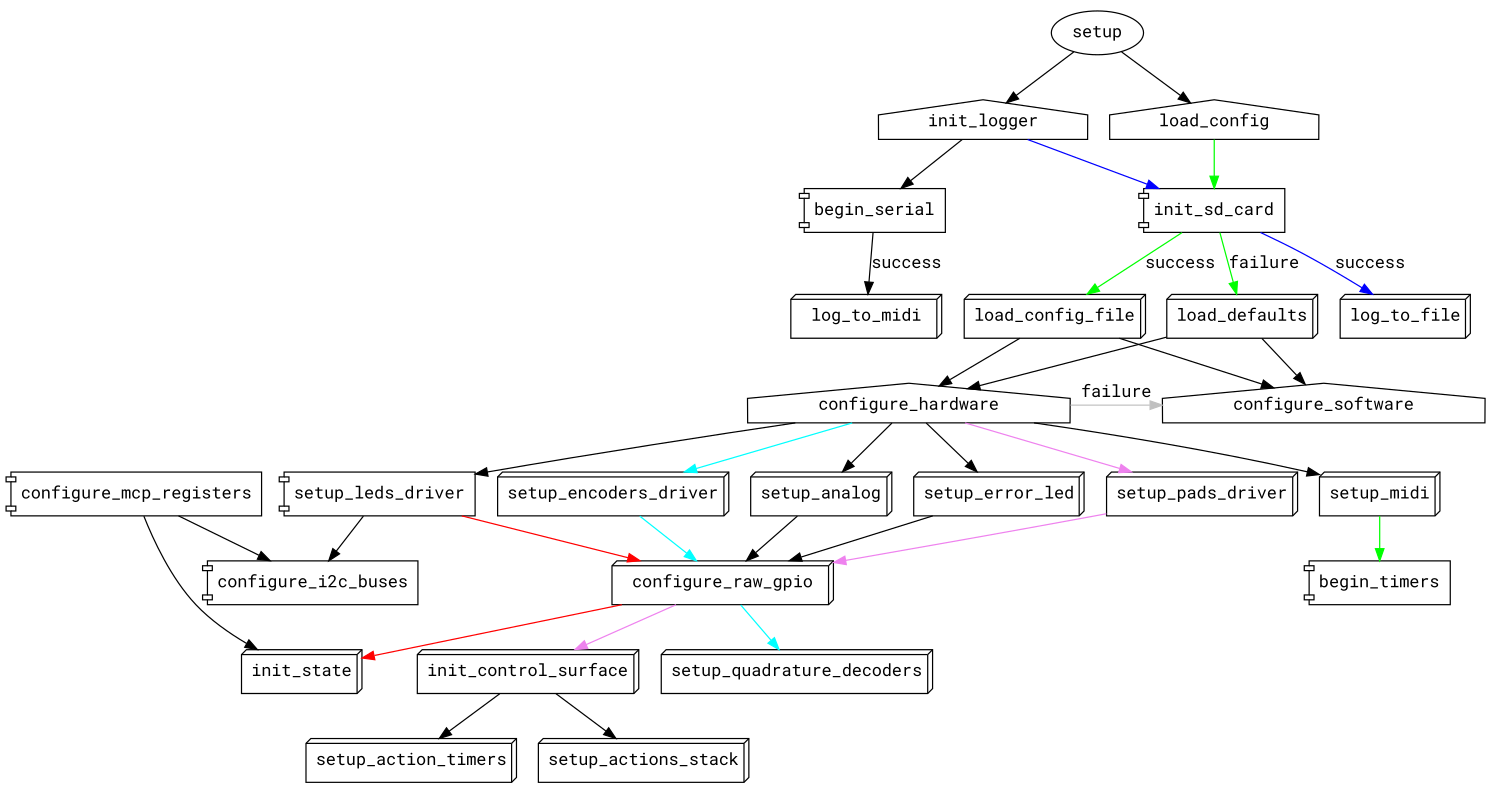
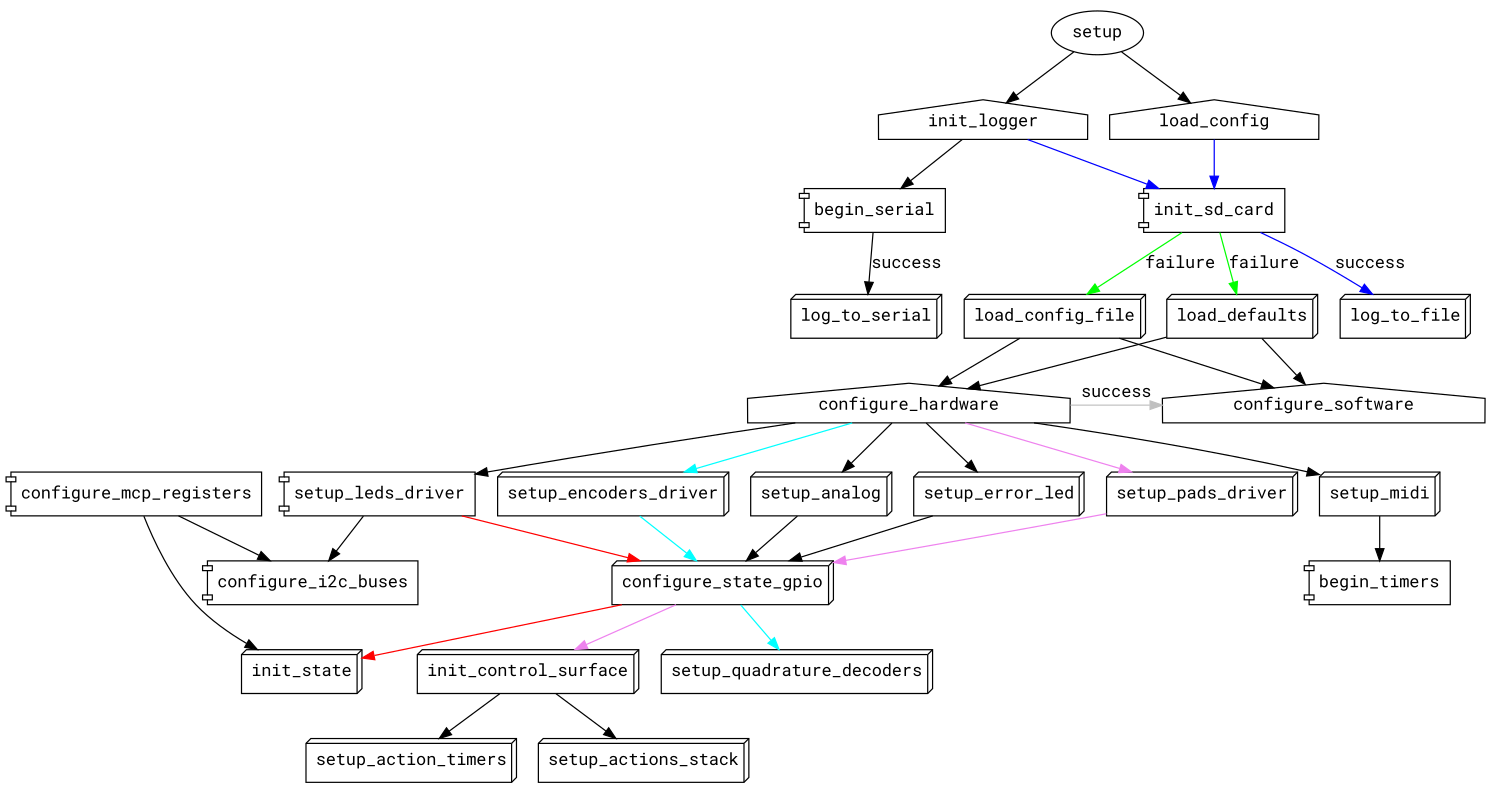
edge "load_config" -> "init_sd_card": color green -> blue
edge "init_sd_card" -> "load_config_file": label "success" -> "failure"
node "log_to_midi": label "log_to_midi" -> "log_to_serial"
edge "configure_hardware" -> "configure_software": label "failure" -> "success"
edge "setup_midi" -> "begin_timers": color green -> black
node "configure_raw_gpio": label "configure_raw_gpio" -> "configure_state_gpio"
